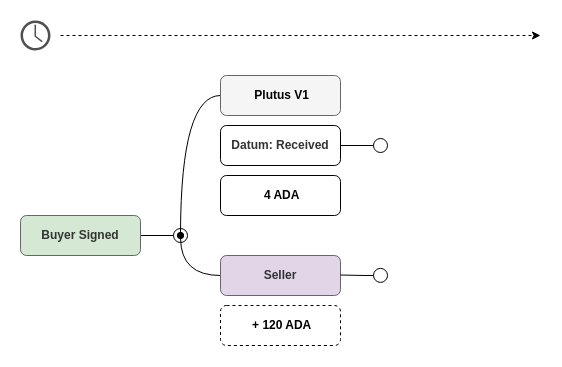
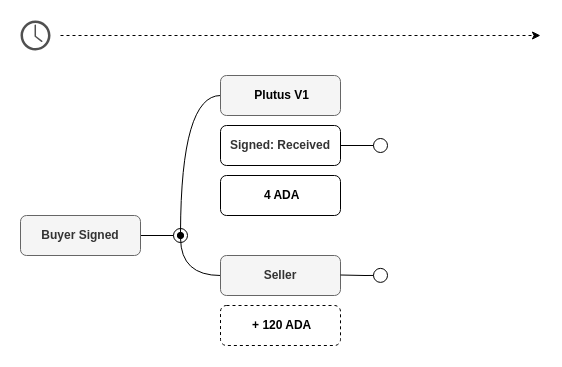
node "Datum: Received": label "Datum: Received" -> "Signed: Received"
node "Buyer Signed": fillcolor #d5e8d4 -> #f5f5f5
node "Seller": fillcolor #e1d5e7 -> #f5f5f5
